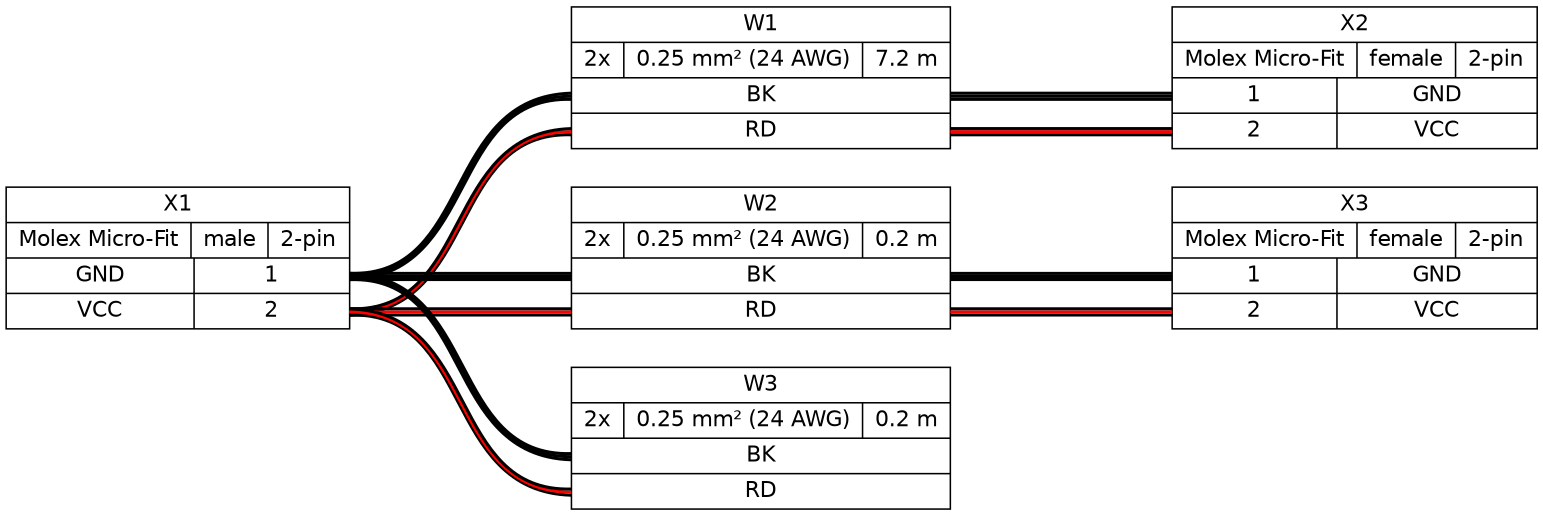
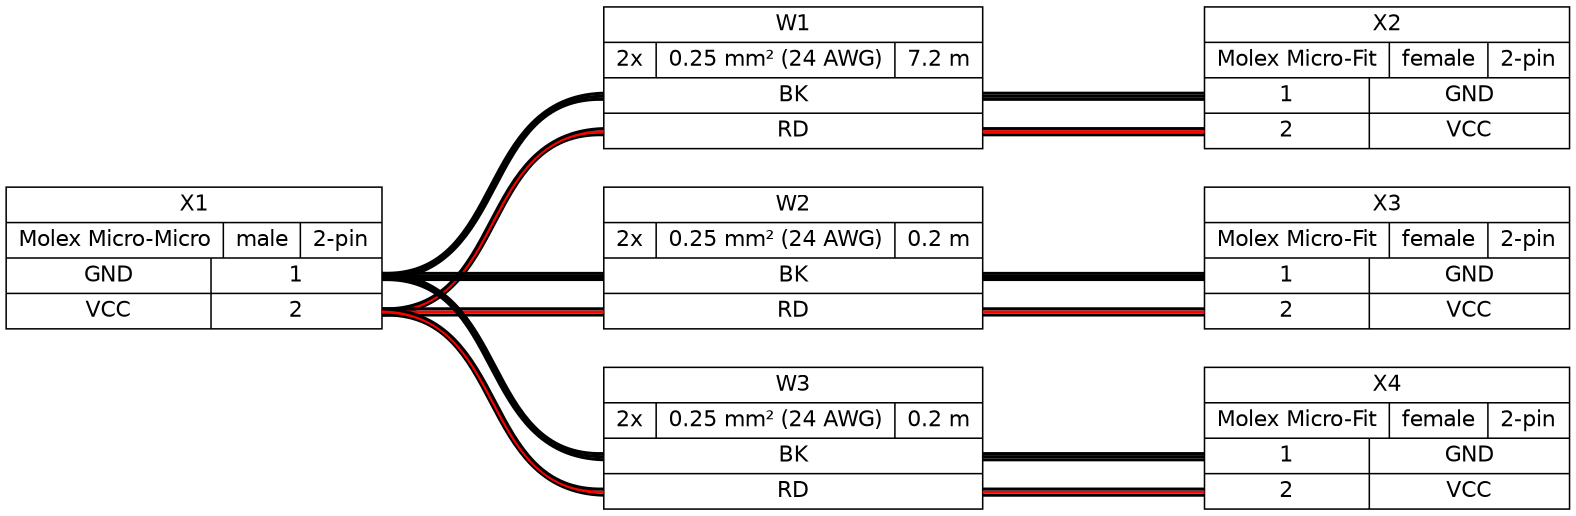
node "X1": text "Molex Micro-Fit" -> "Molex Micro-Micro"
node "X4": added
